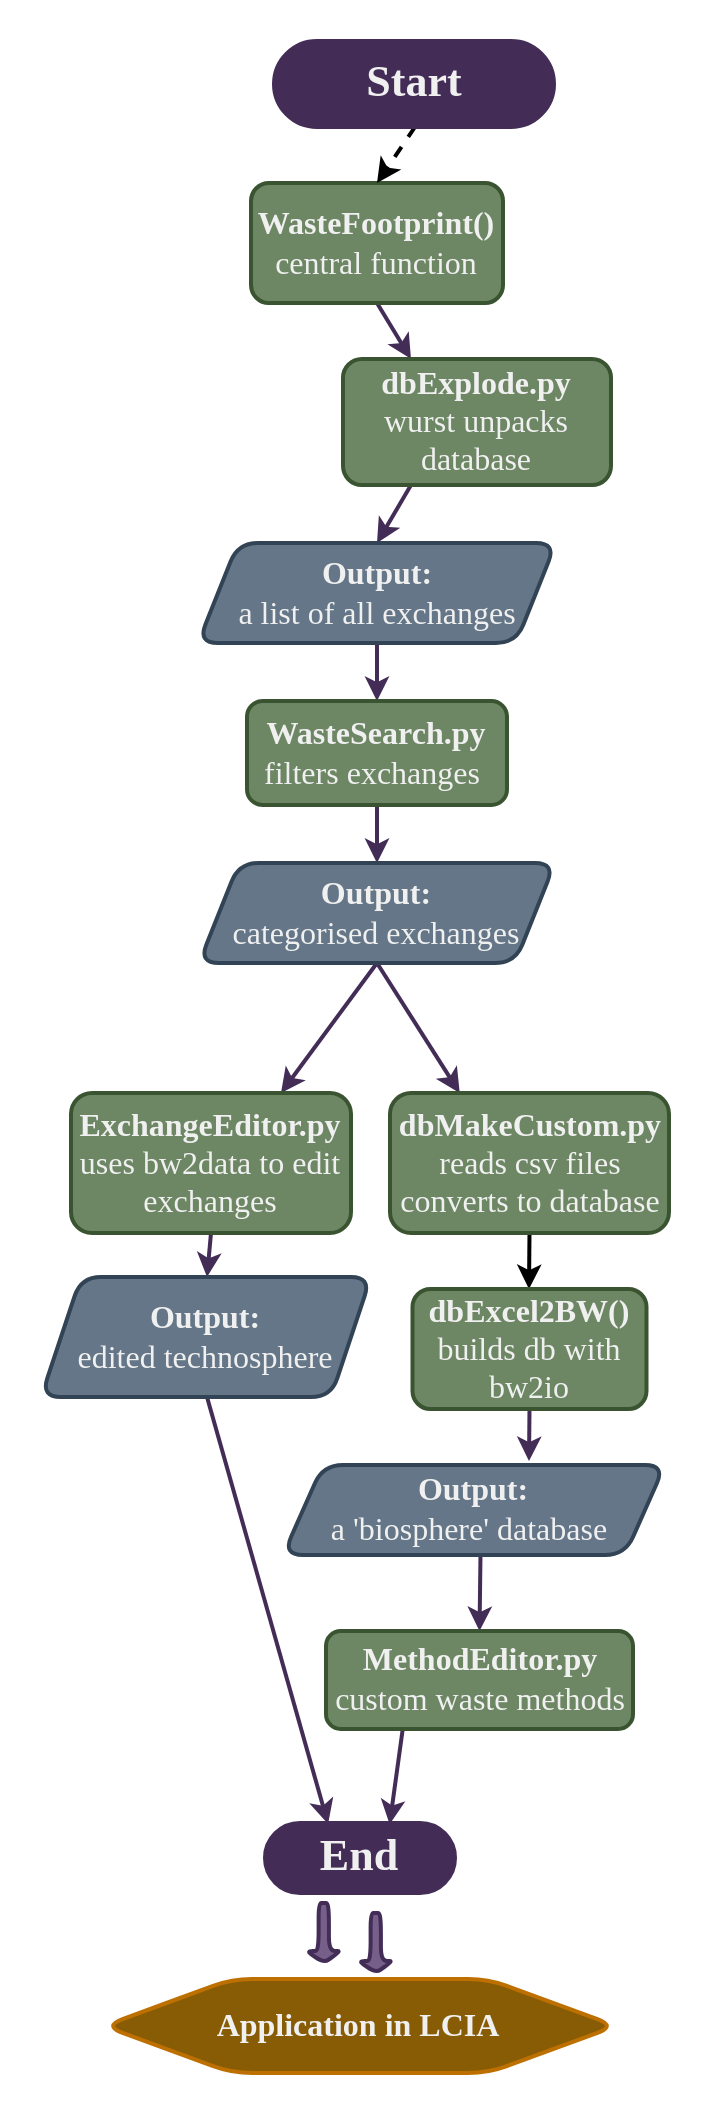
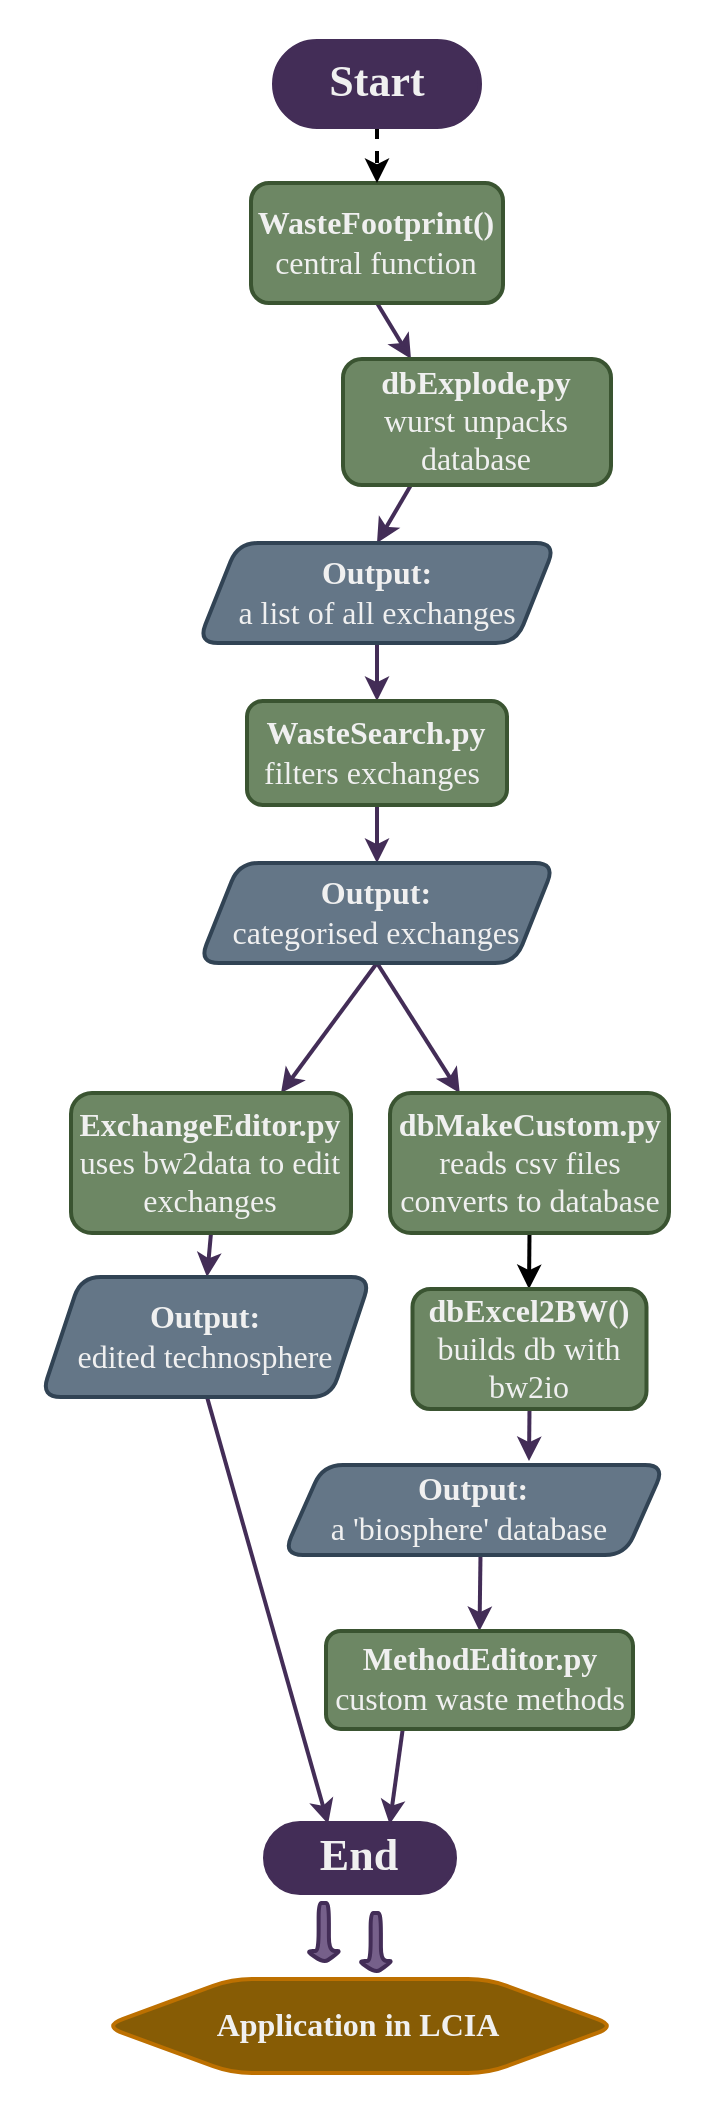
node "Start": size 280x86 -> 206x86
